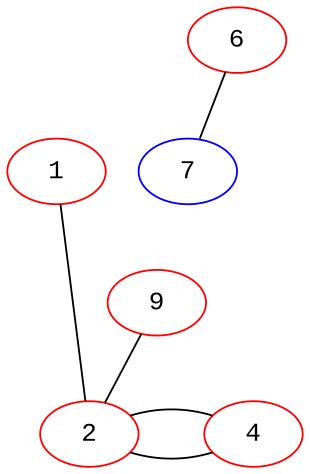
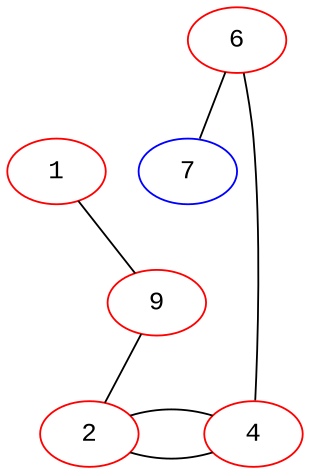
edge "6" -- "4": added
edge "1" -- "2": now "1" -- "9"
